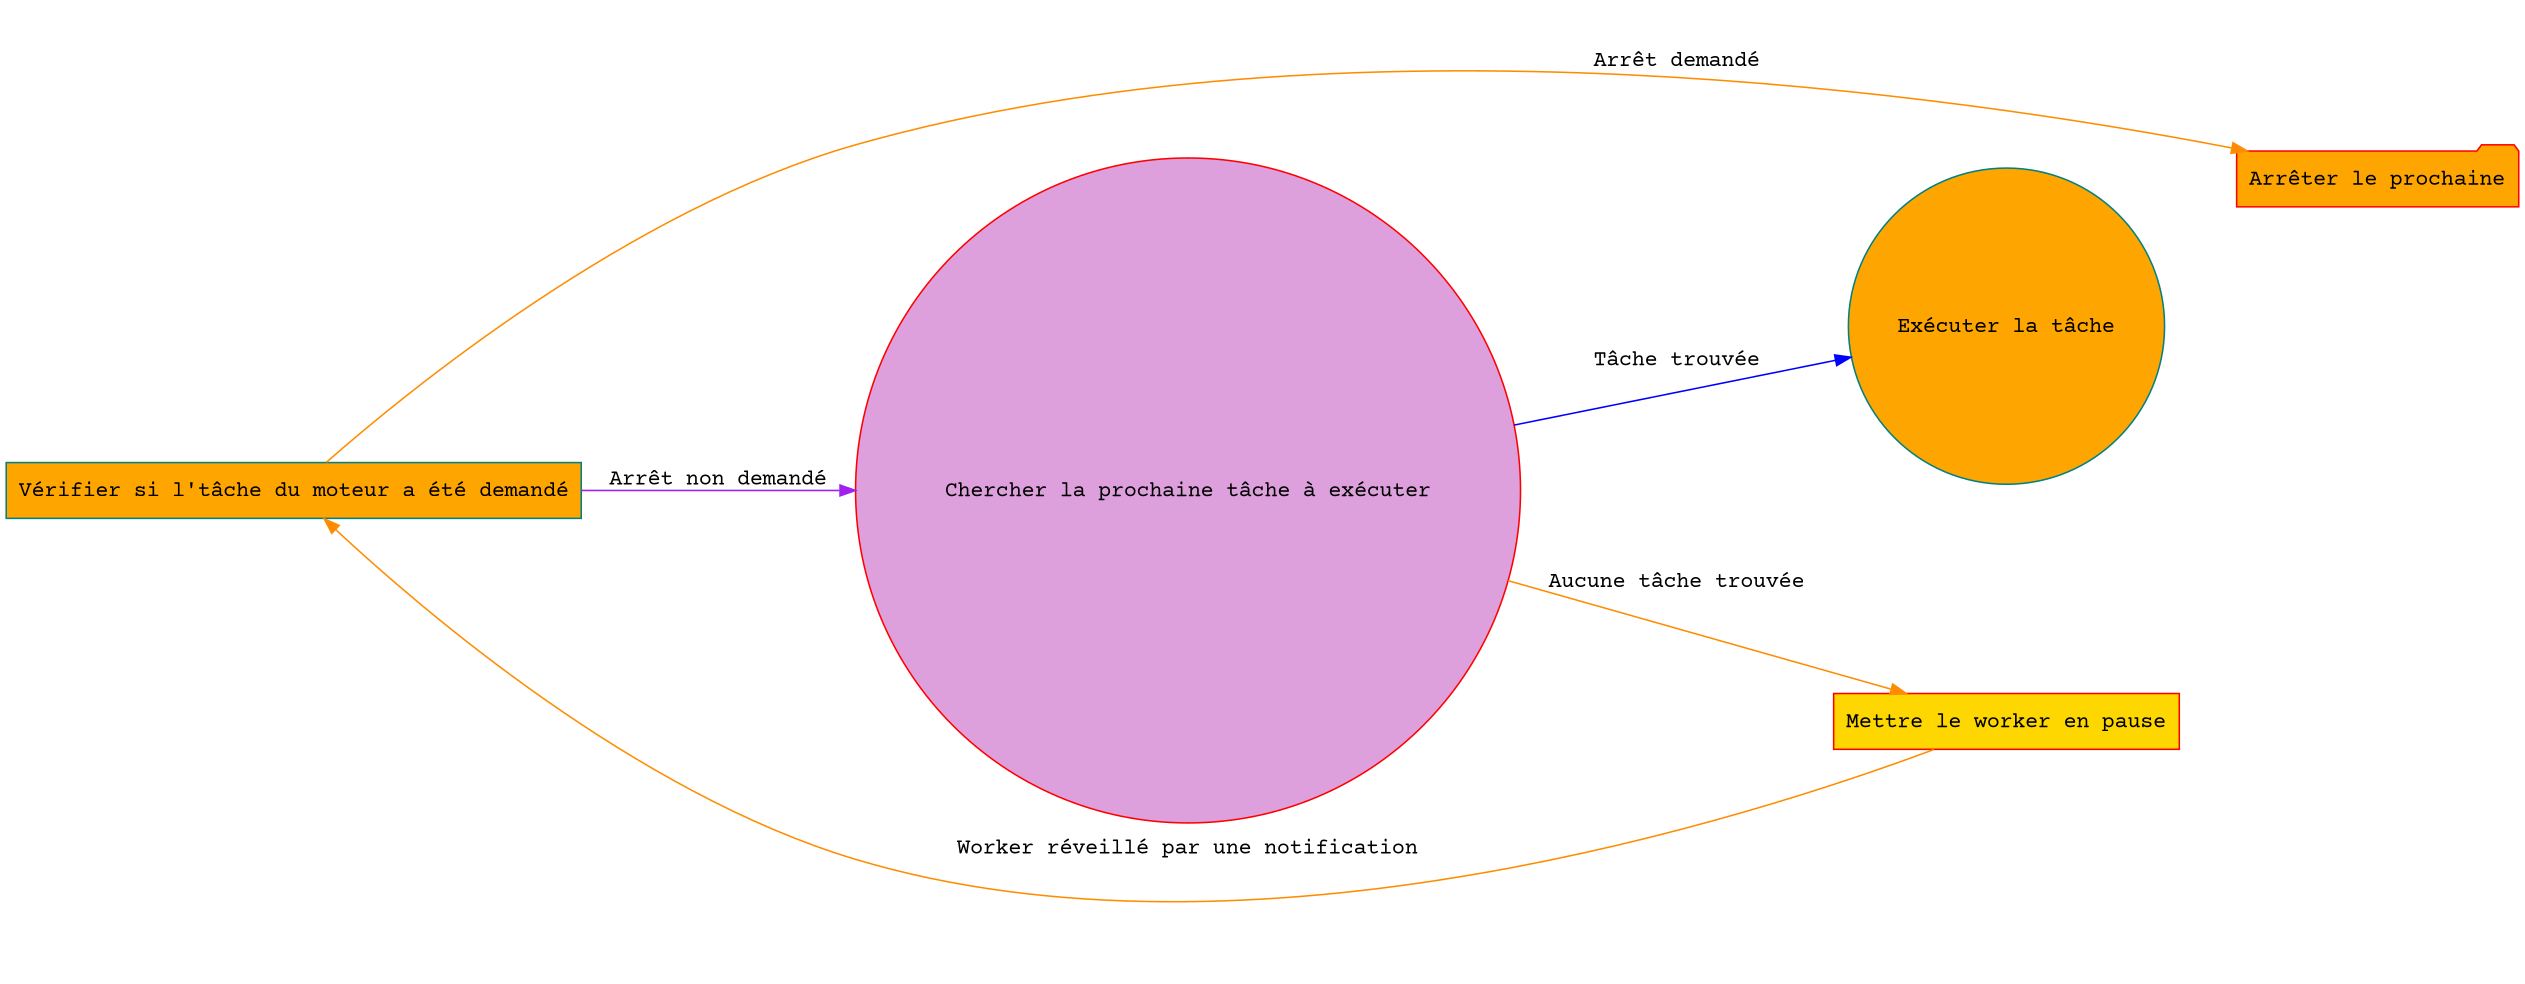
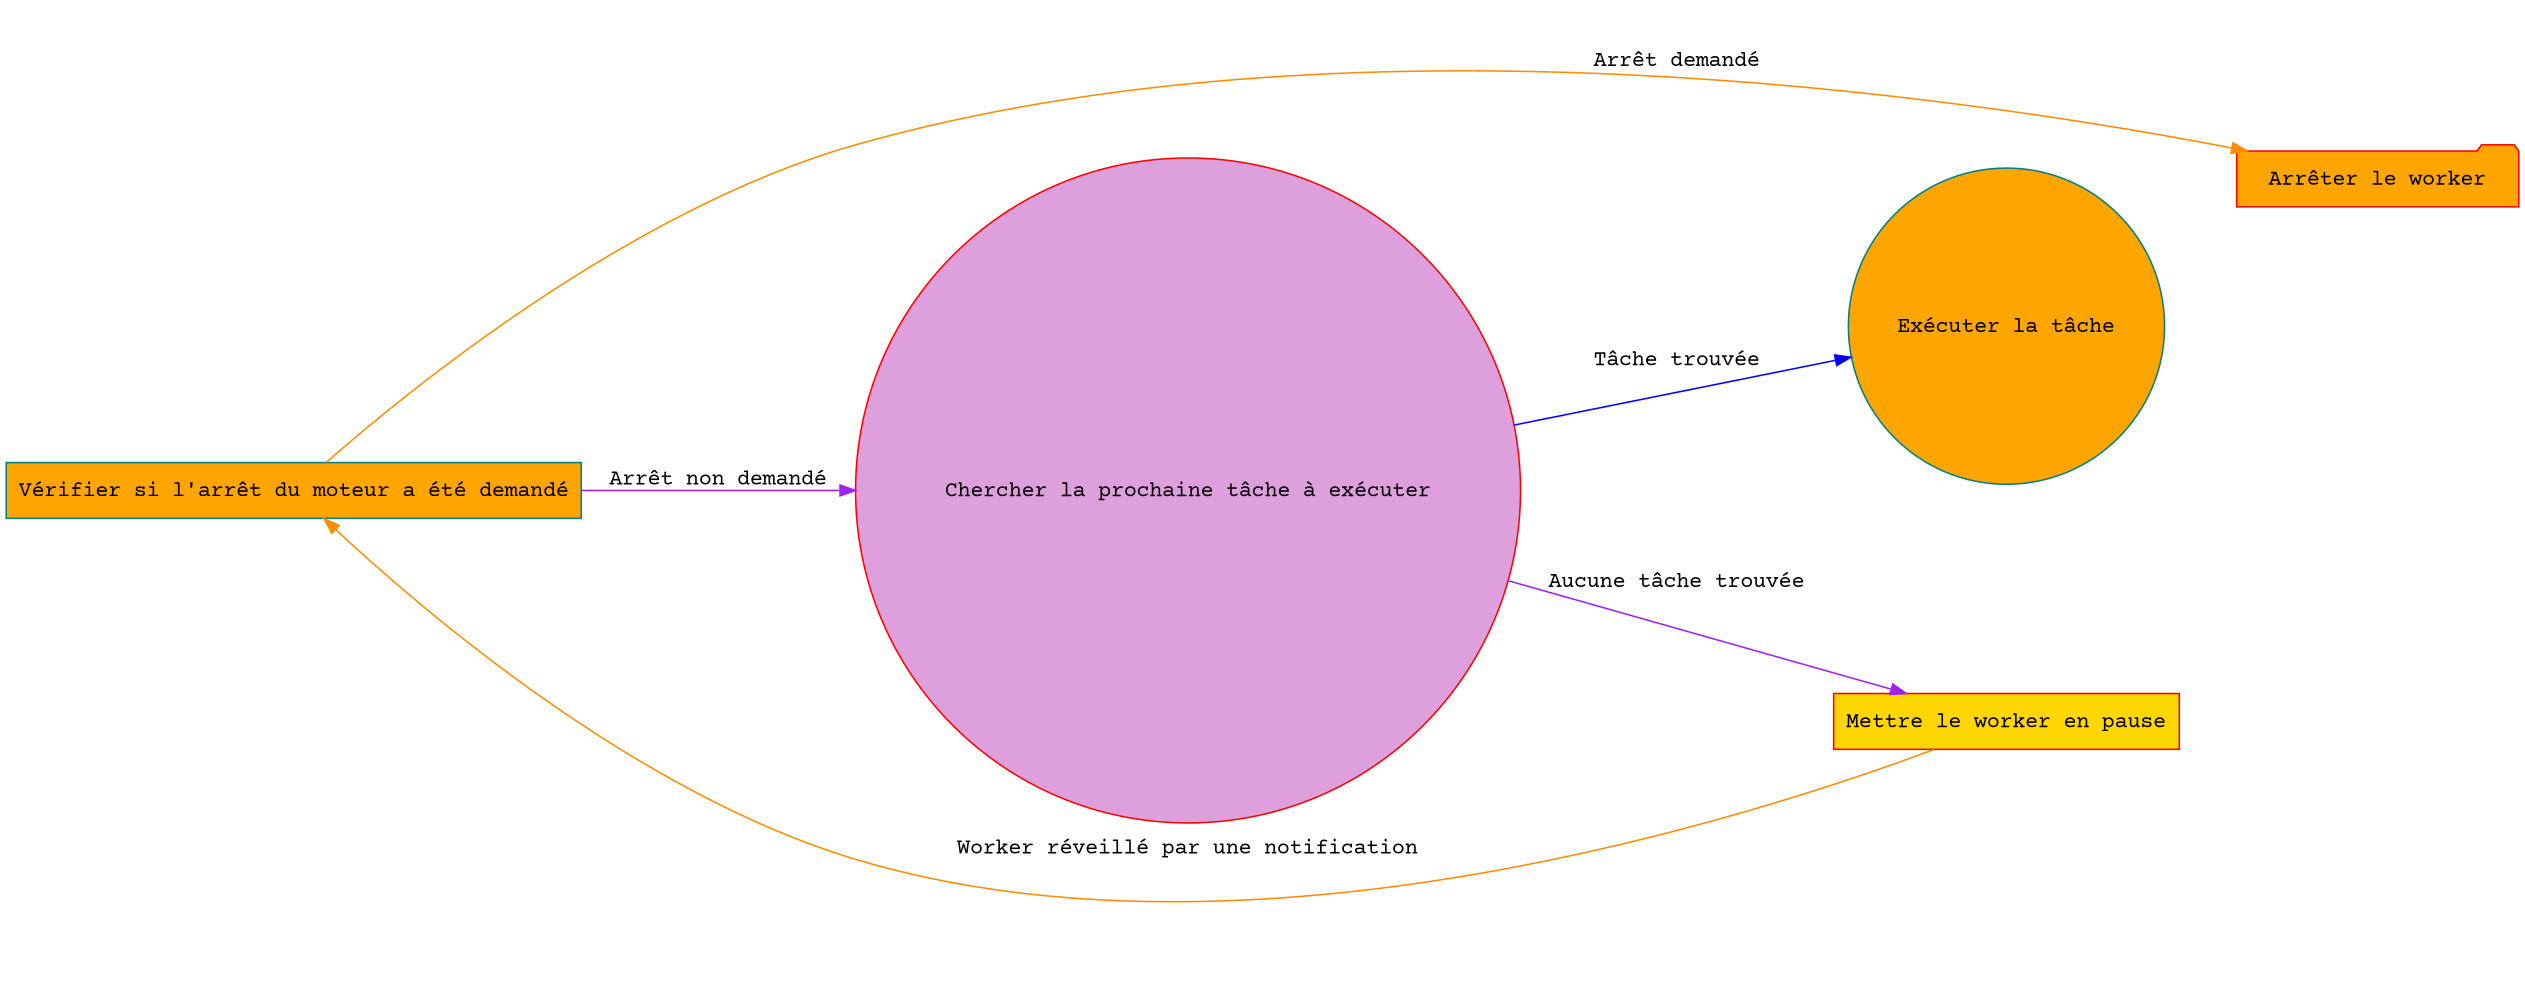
node "Arrêter le prochaine": label "Arrêter le prochaine" -> "Arrêter le worker"
node "Vérifier si l'tâche du moteur a été demandé": label "Vérifier si l'tâche du moteur a été demandé" -> "Vérifier si l'arrêt du moteur a été demandé"
edge "Chercher la prochaine tâche à exécuter" -> "Mettre le worker en pause": color darkorange -> purple
